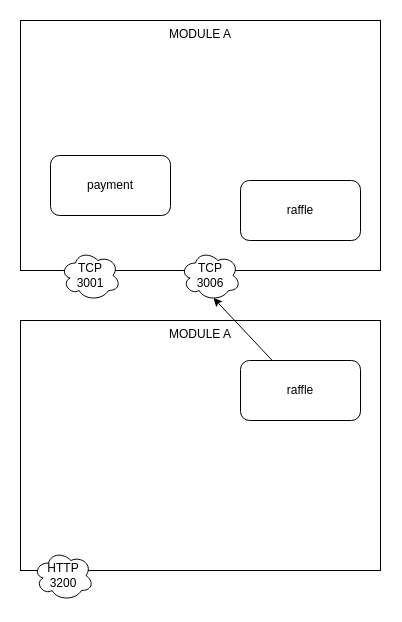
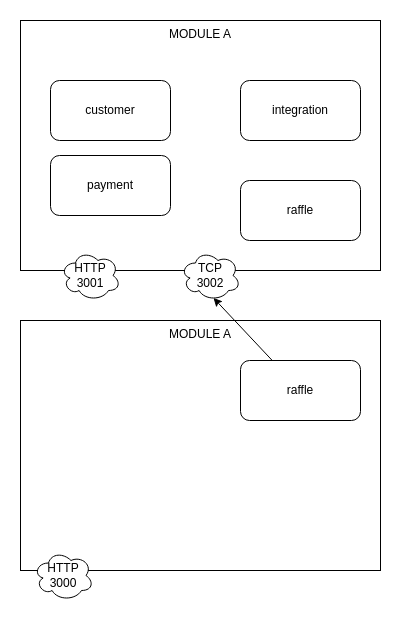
node "customer": added
node "integration": added
node "TCP 3001": label "TCP 3001" -> "HTTP 3001"
node "TCP 3006": label "TCP 3006" -> "TCP 3002"
node "HTTP 3200": label "HTTP 3200" -> "HTTP 3000"
